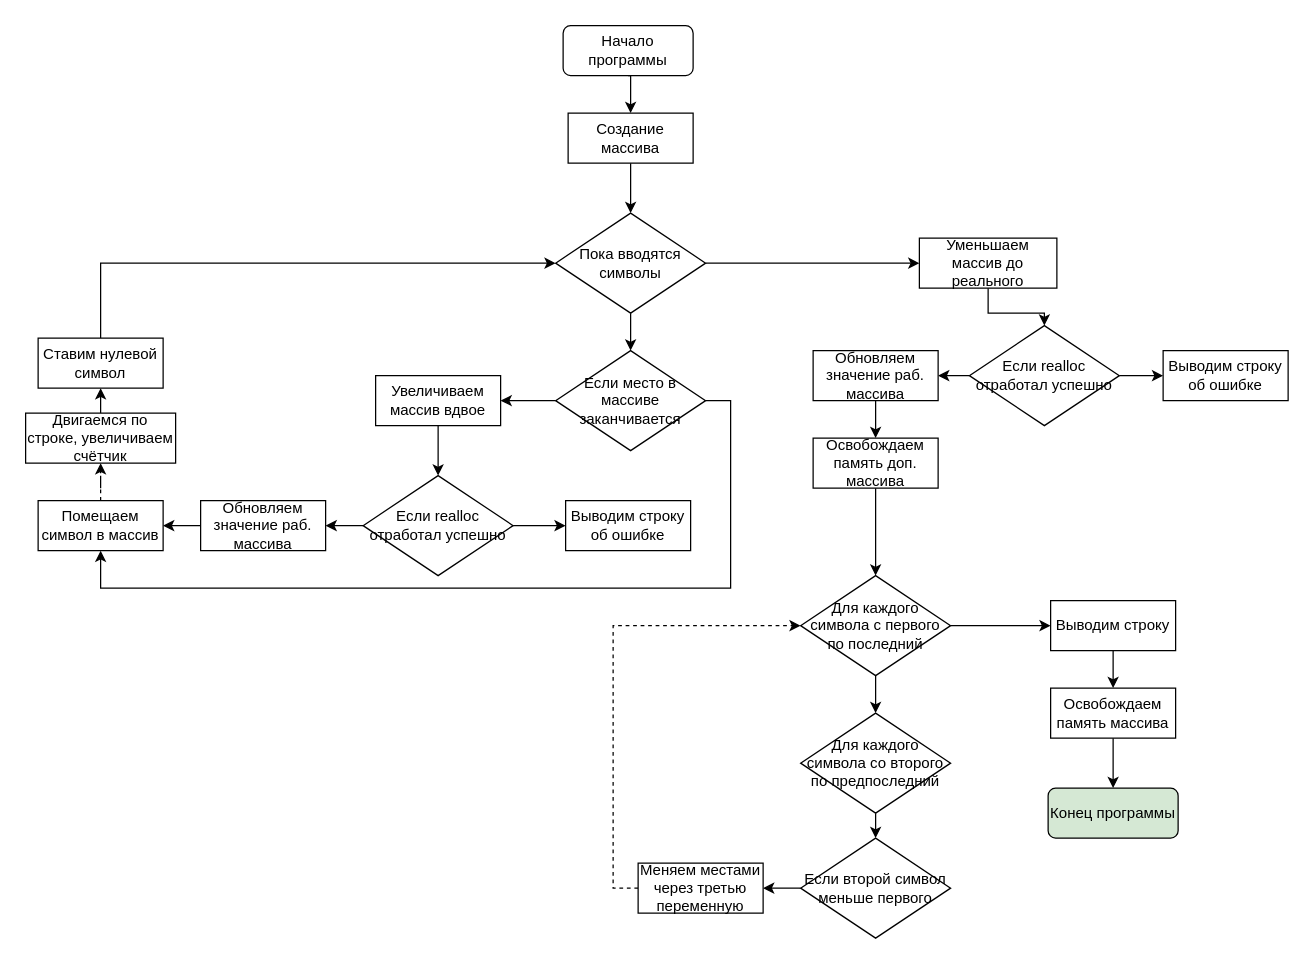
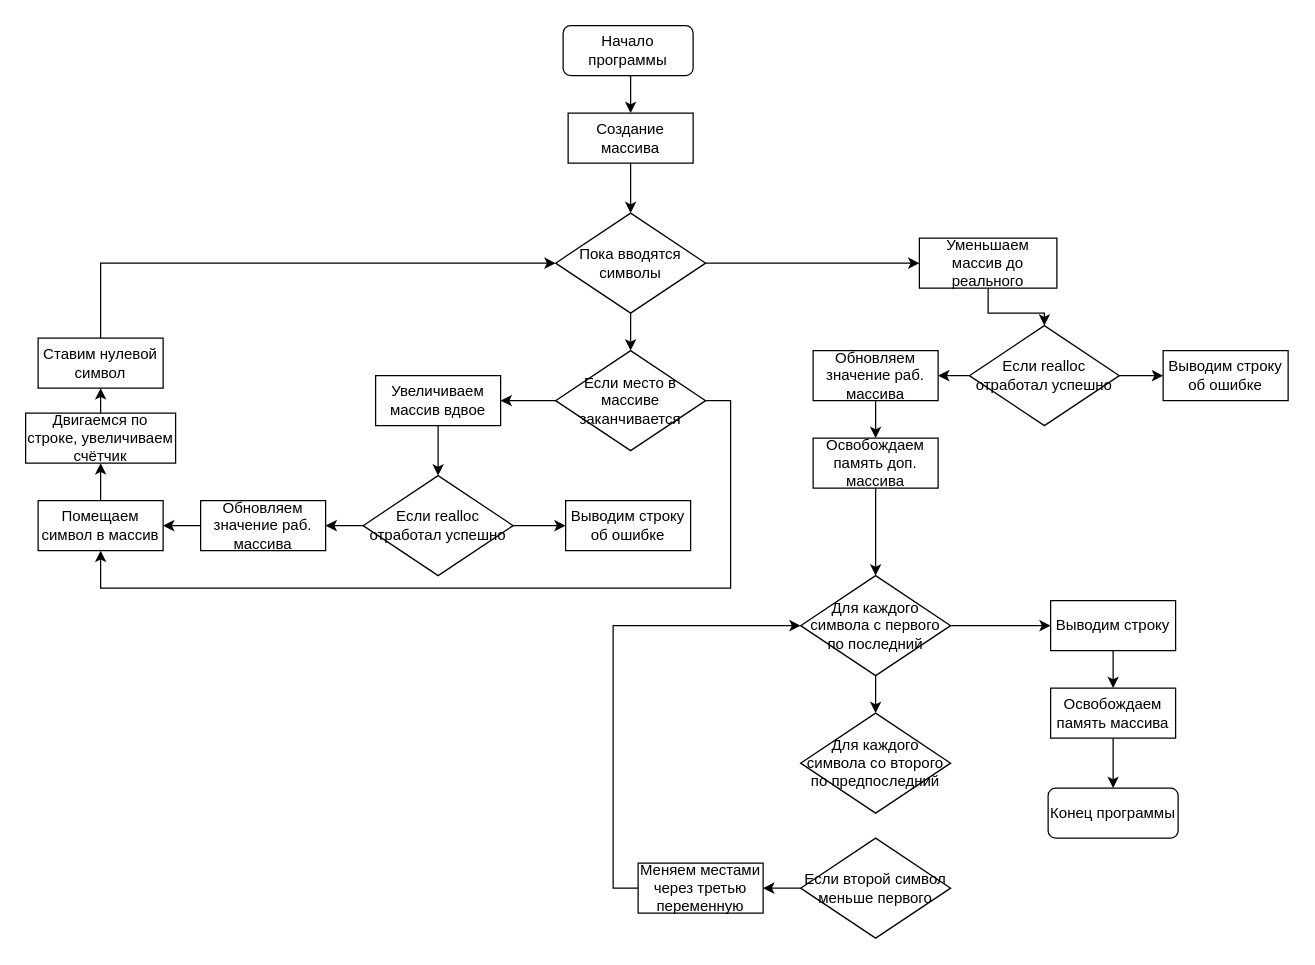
edge "Помещаем символ в массив" -> "Двигаемся по строке, увеличиваем счётчик": style dashed -> solid
edge "Меняем местами через третью переменную" -> "Для каждого символа с первого по последний": style dashed -> solid
node "Конец программы": fillcolor #d5e8d4 -> #ffffff
edge "Для каждого символа со второго по предпоследний" -> "Если второй символ меньше первого": removed
